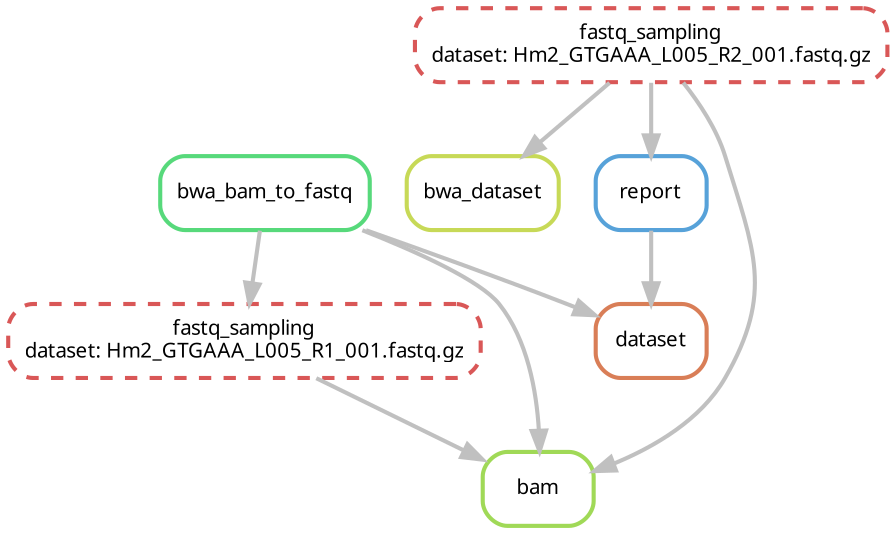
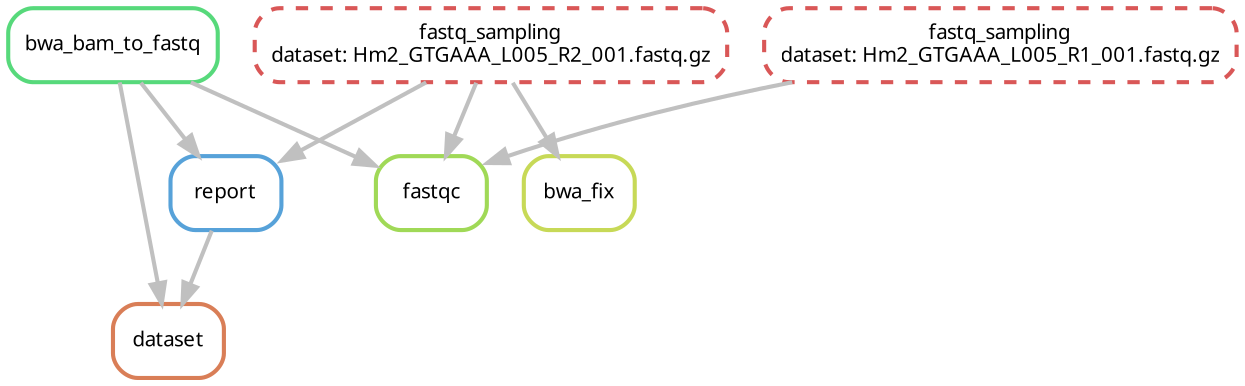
node "bwa_dataset": label "bwa_dataset" -> "bwa_fix"
edge "bwa_bam_to_fastq" -> "fastq_sampling dataset: Hm2_GTGAAA_L005_R1_001.fastq.gz": now "bwa_bam_to_fastq" -> "report"
node "bam": label "bam" -> "fastqc"
